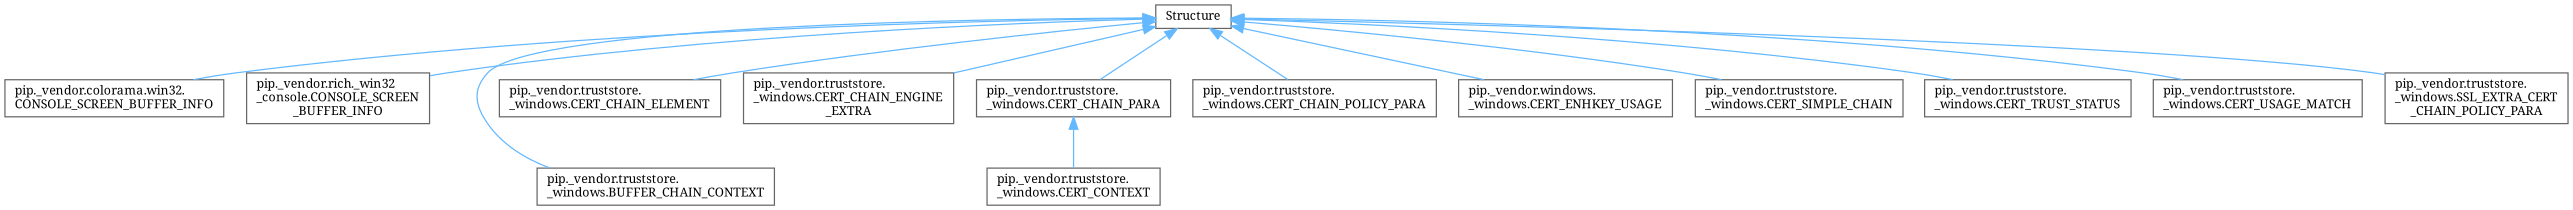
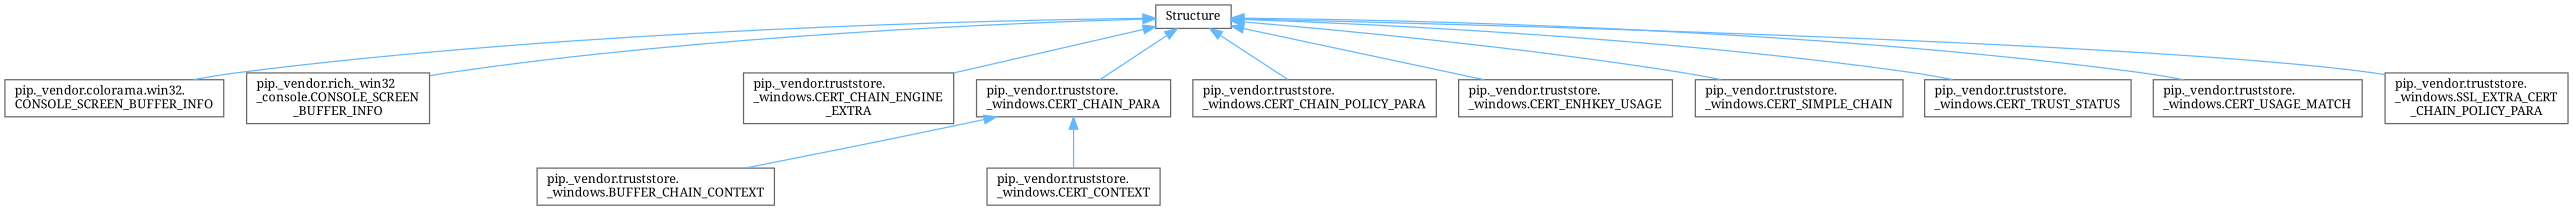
edge "pip._vendor.truststore. _windows.BUFFER_CHAIN_CONTEXT" -> "Structure": now "pip._vendor.truststore. _windows.BUFFER_CHAIN_CONTEXT" -> "pip._vendor.truststore. _windows.CERT_CHAIN_PARA"
node "pip._vendor.truststore. _windows.CERT_CHAIN_ELEMENT": removed
node "pip._vendor.windows. _windows.CERT_ENHKEY_USAGE": label "pip._vendor.windows. _windows.CERT_ENHKEY_USAGE" -> "pip._vendor.truststore. _windows.CERT_ENHKEY_USAGE"
